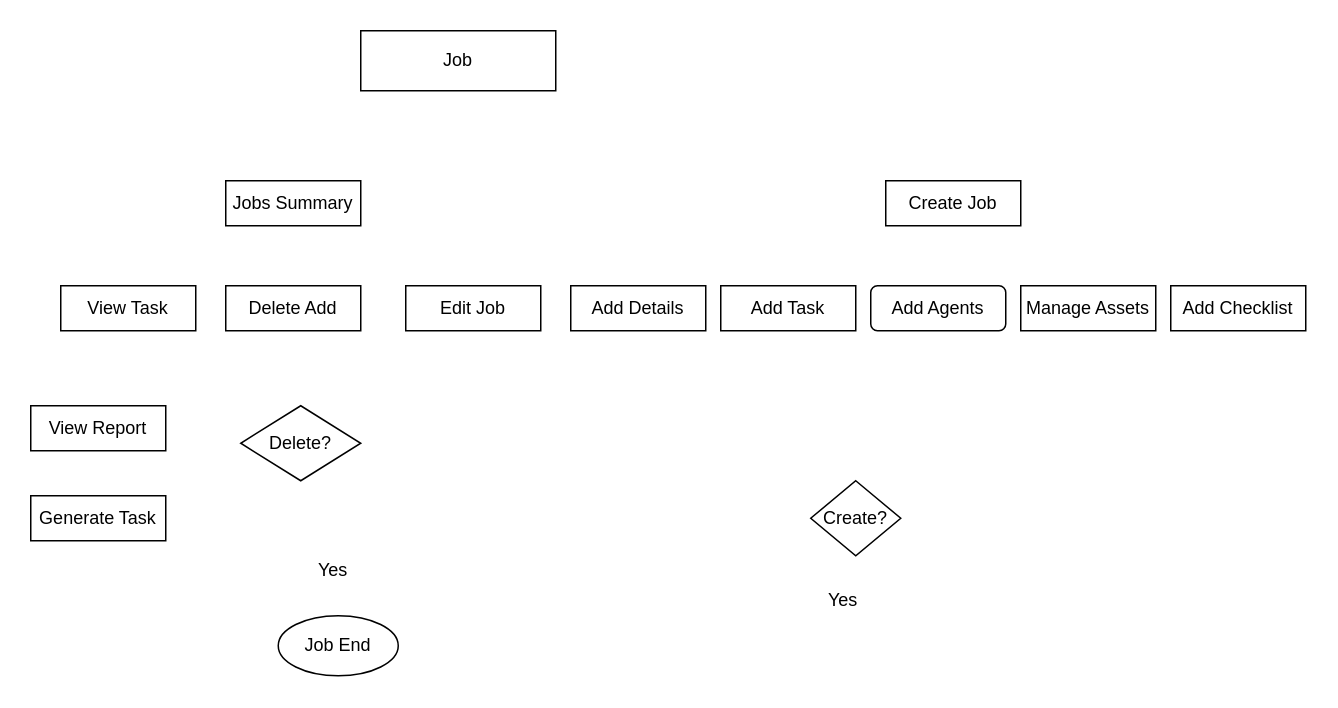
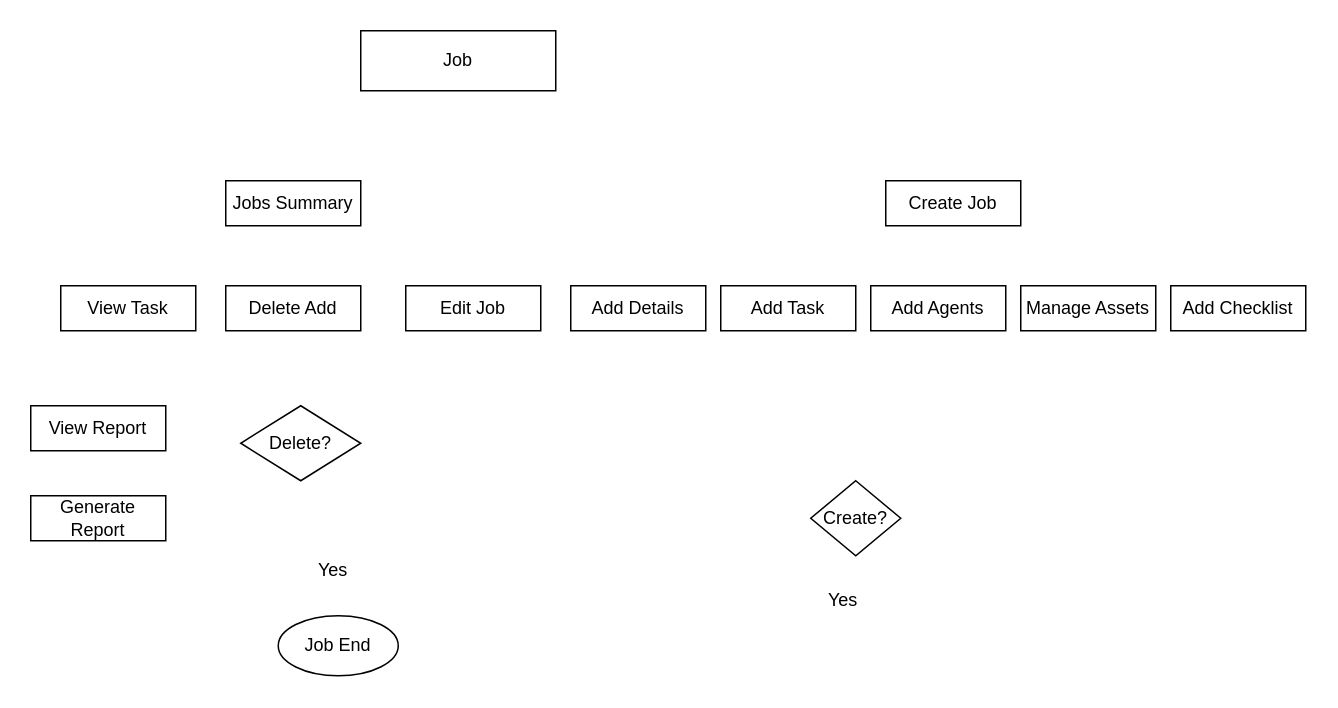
node "Add Agents": shape rounded rectangle -> rectangle
node "Generate Task": label "Generate Task" -> "Generate Report"
